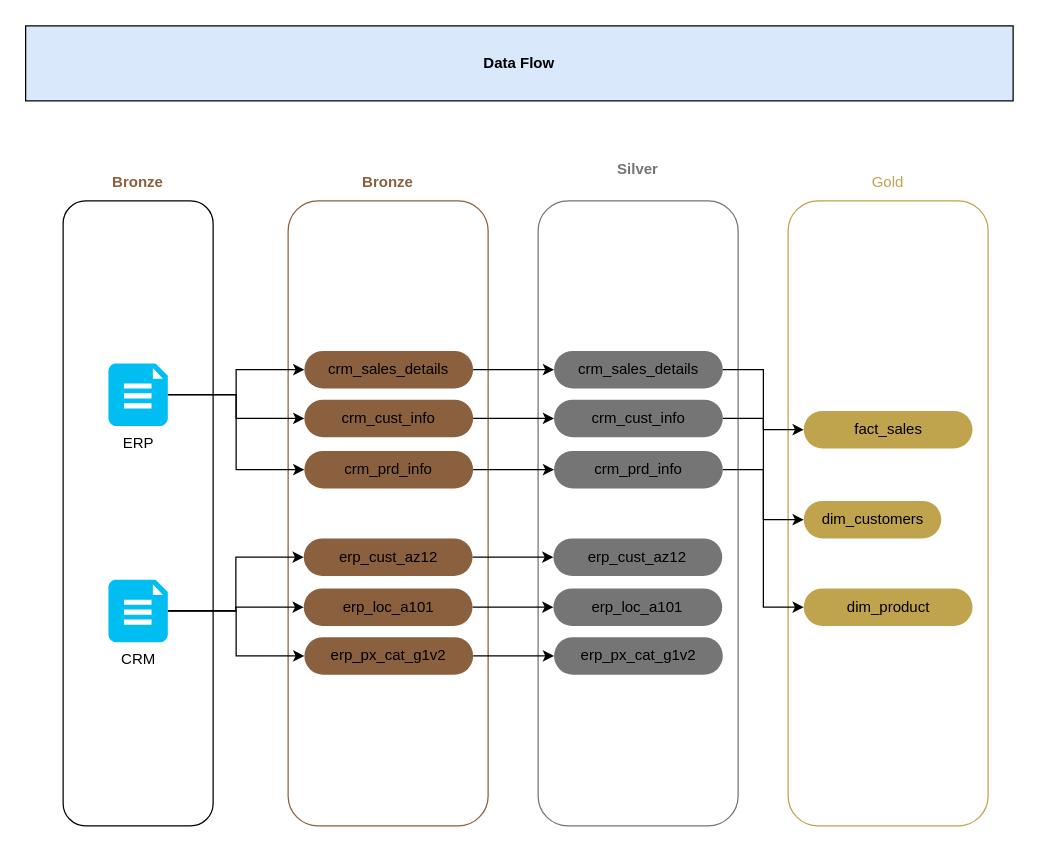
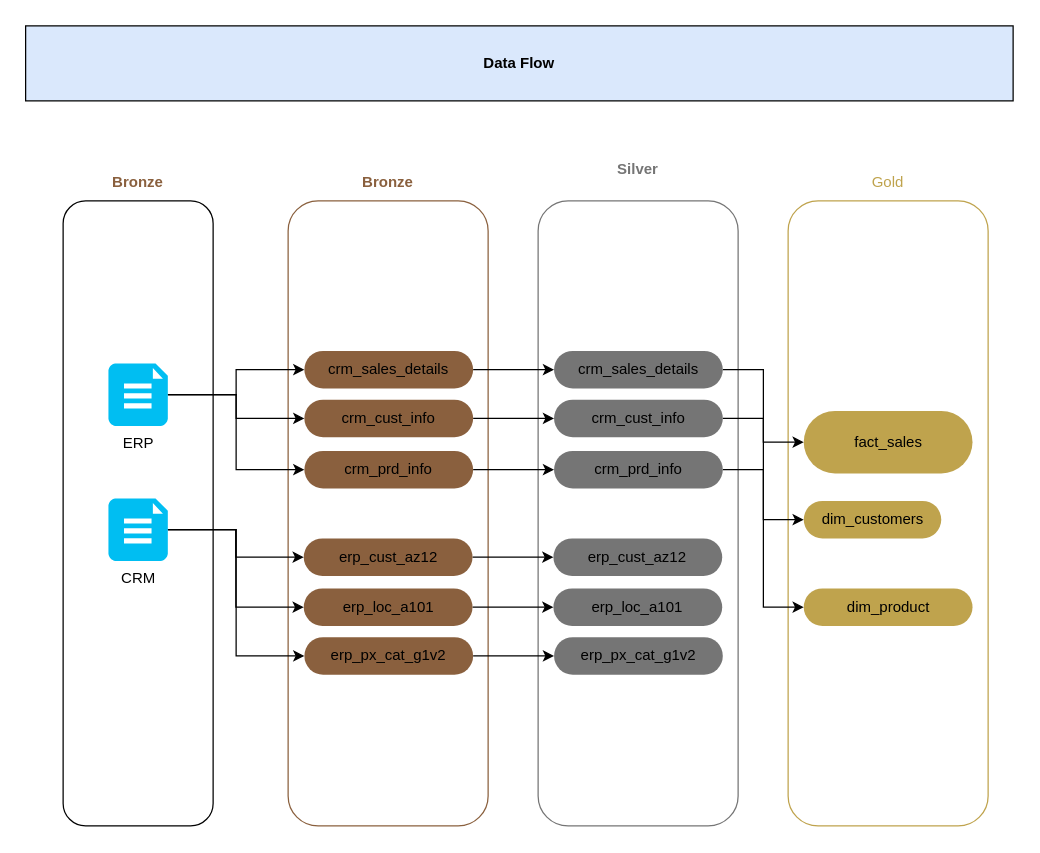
node "fact_sales": size 169x38 -> 169x63
node "CRM": moved (138, 611) -> (138, 529)
